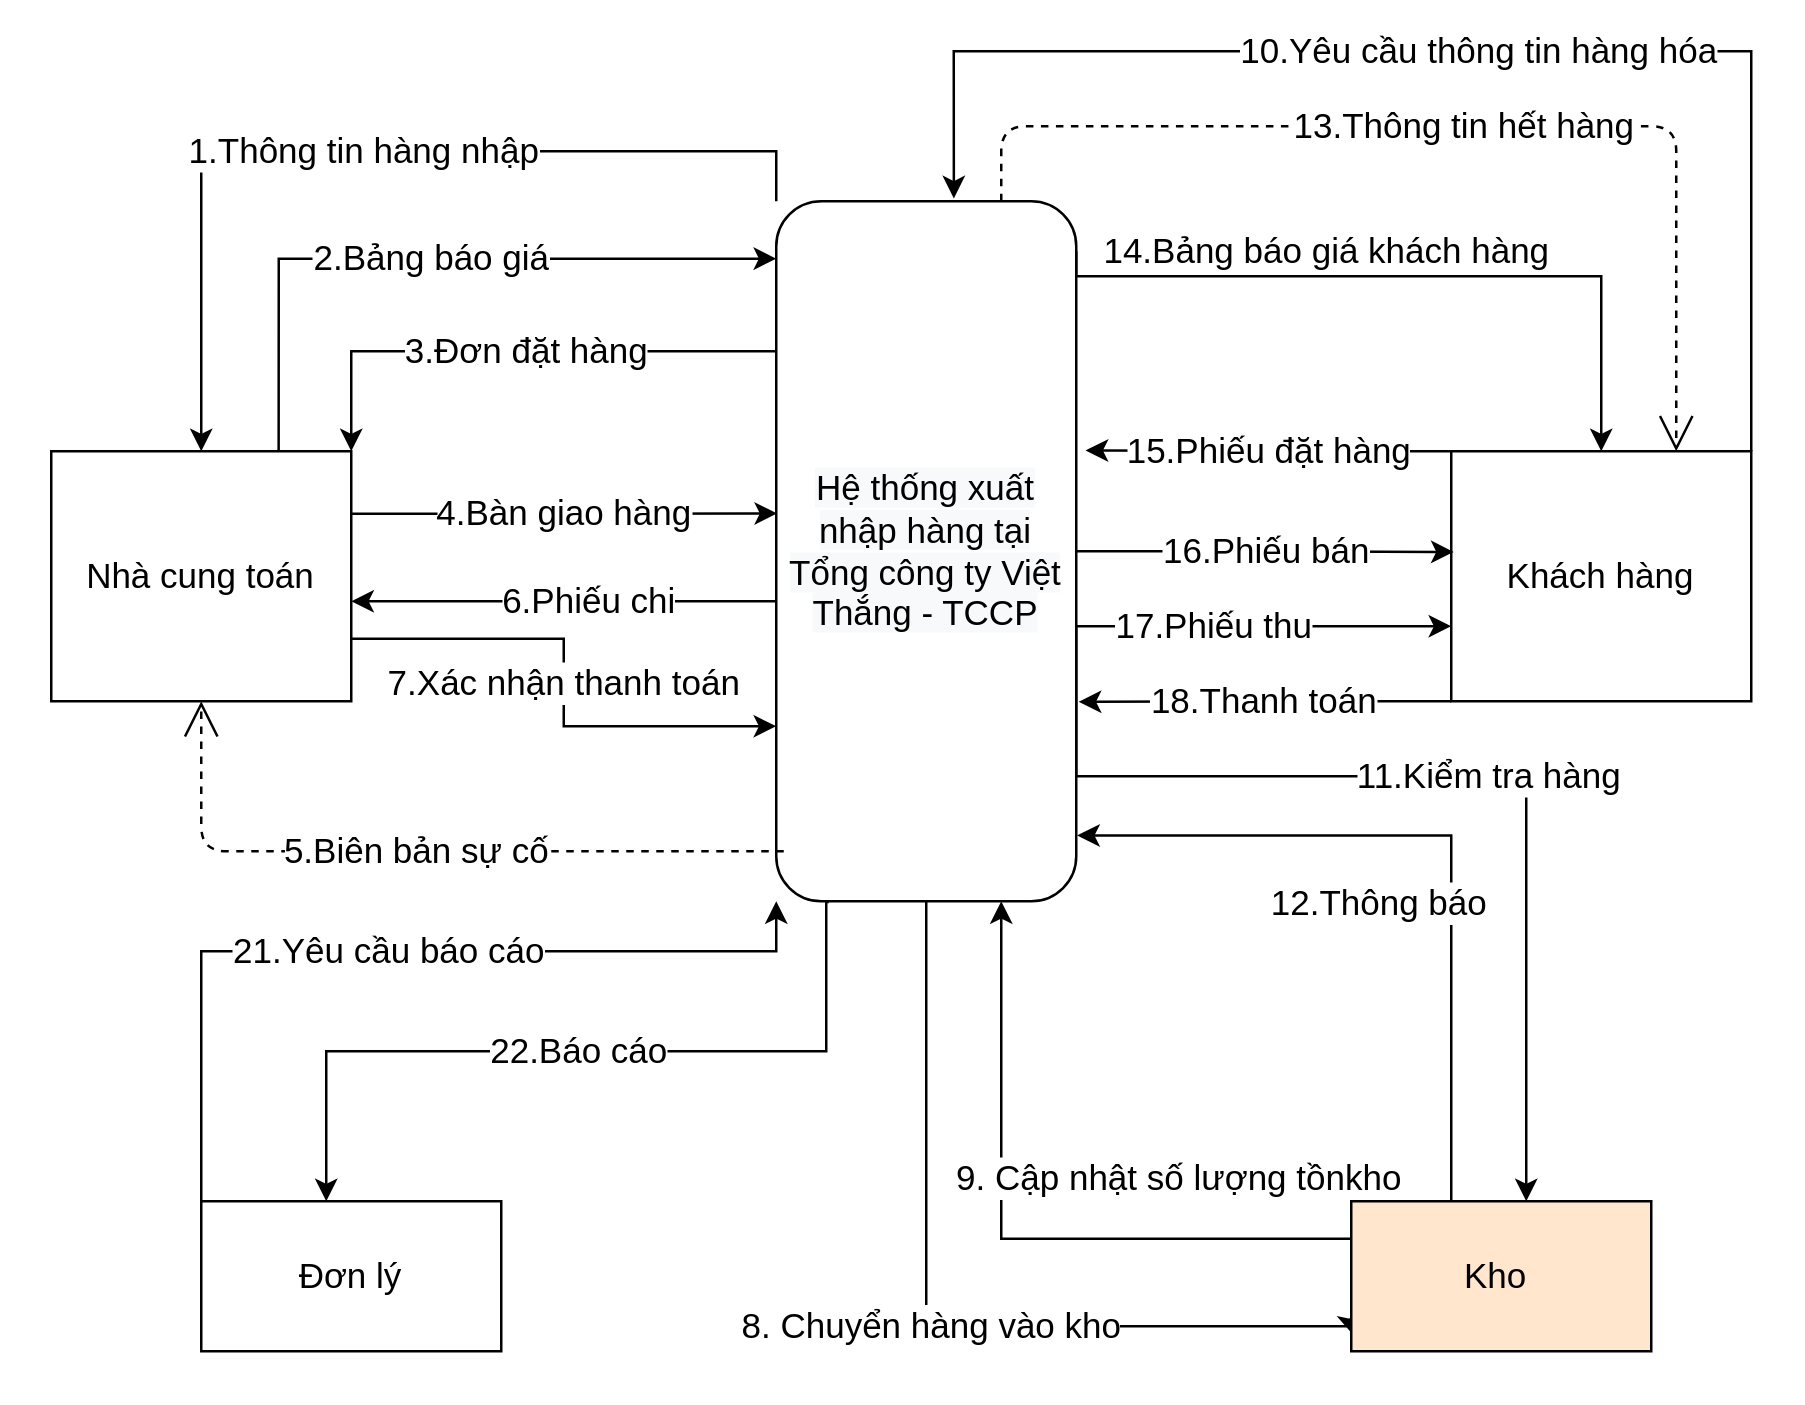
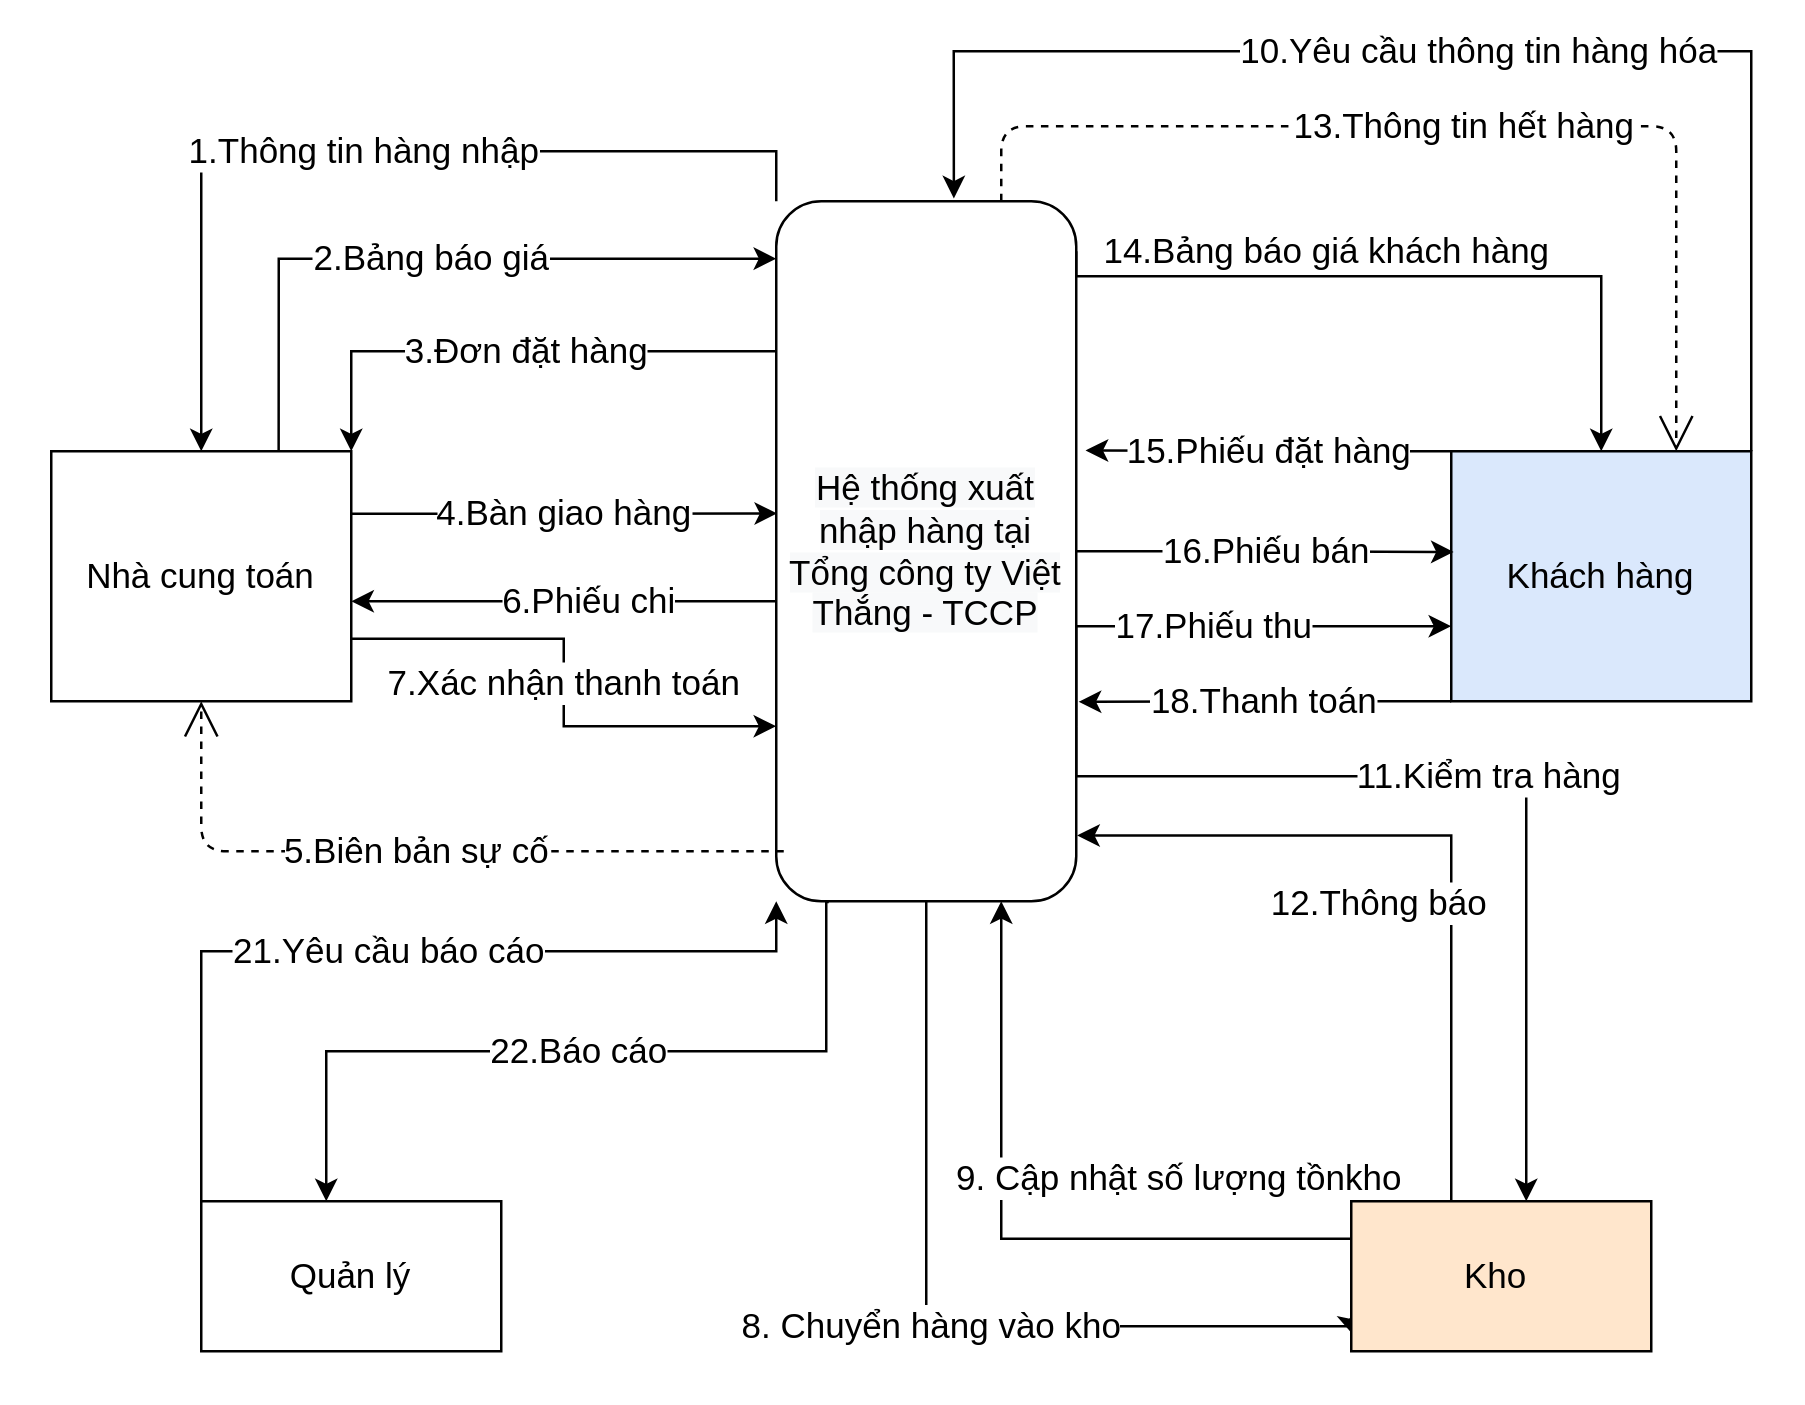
node "Khách hàng": fillcolor #ffffff -> #dae8fc
node "Đơn lý": label "Đơn lý" -> "Quản lý"
